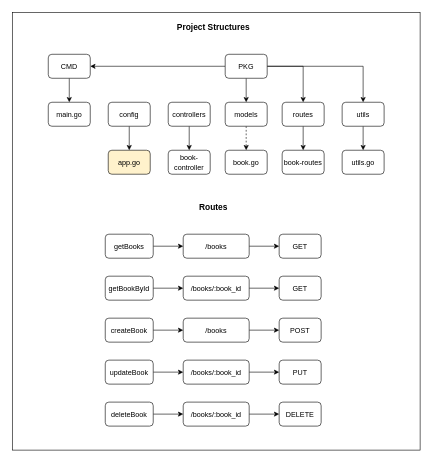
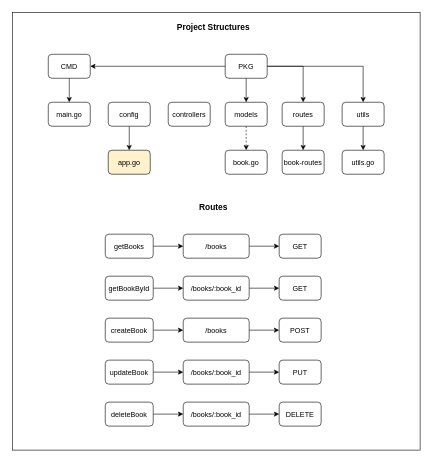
edge "controllers" -> "book-controller": removed
node "book-controller": removed
